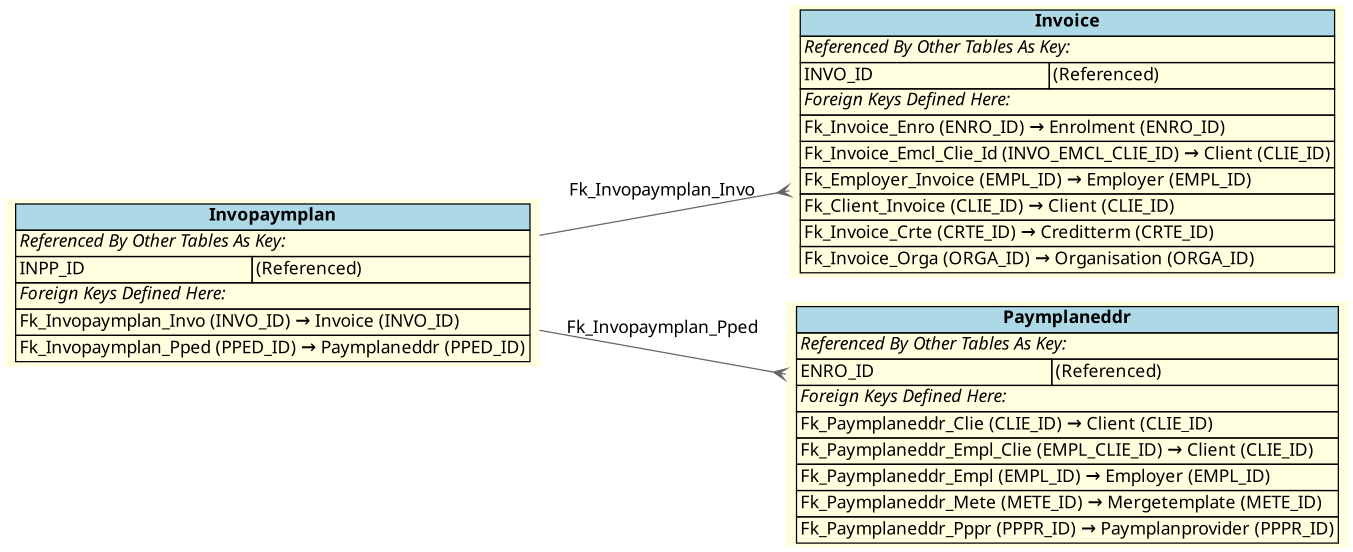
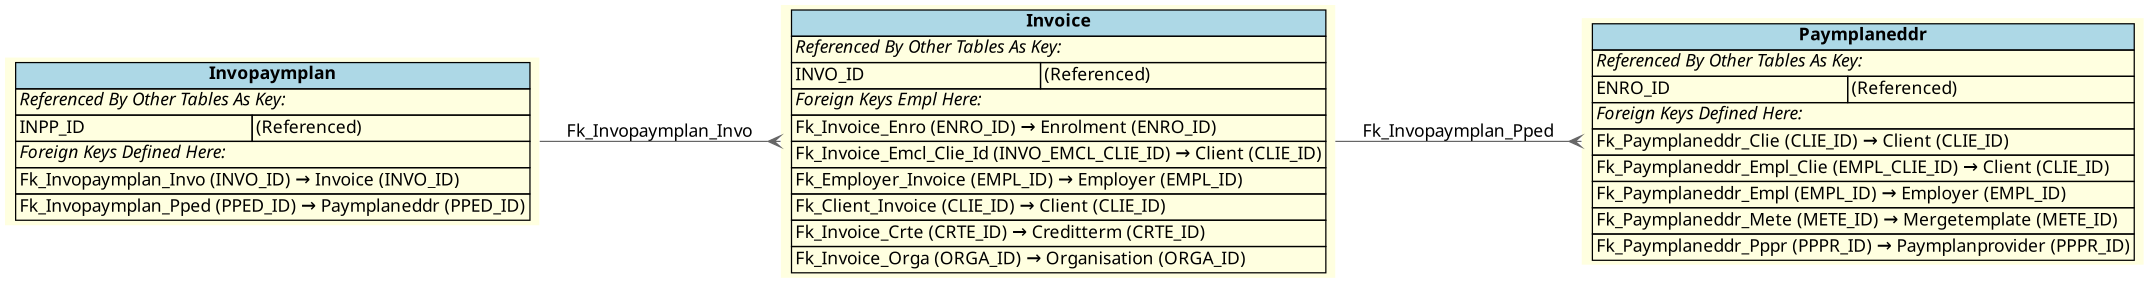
node "Invoice": text "Foreign Keys Defined Here:" -> "Foreign Keys Empl Here:"
edge "Invopaymplan" -- "Paymplaneddr": now "Invoice" -- "Paymplaneddr"
